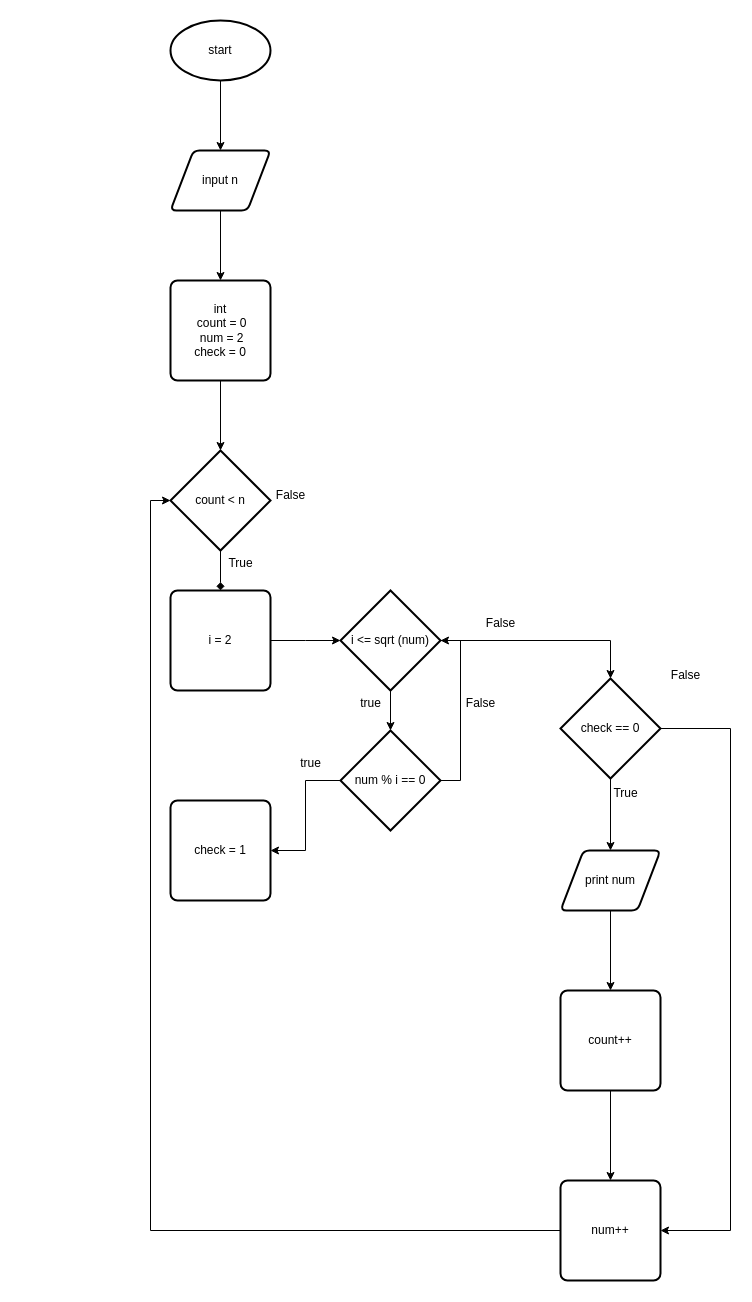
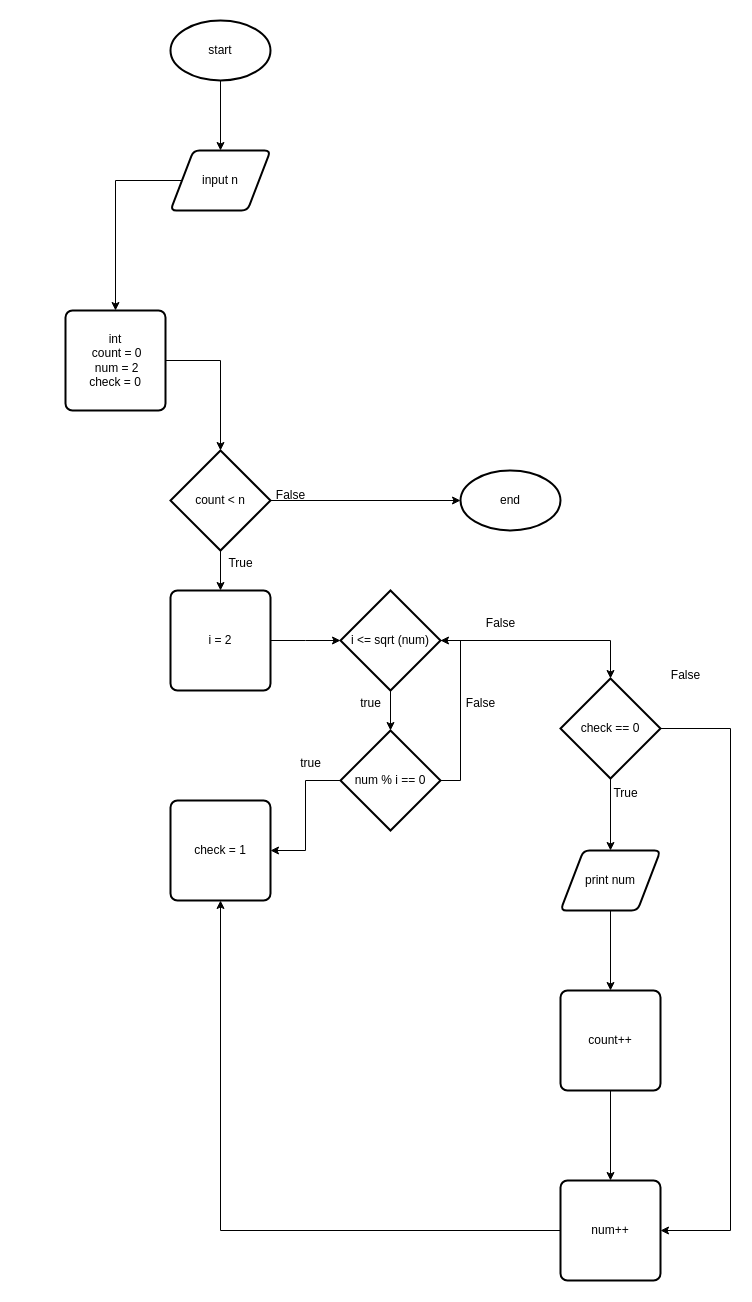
node "int count = 0 num = 2 check = 0": moved (221, 331) -> (116, 361)
edge "count < n" -> "end": added
node "end": added
edge "count < n" -> "i = 2": arrowhead diamond -> classic
edge "num++" -> "count < n": now "num++" -> "check = 1"
